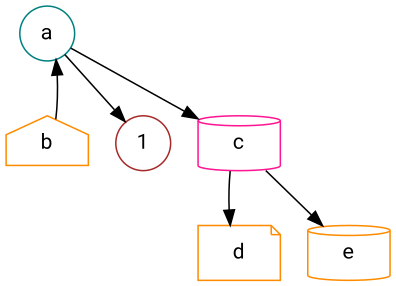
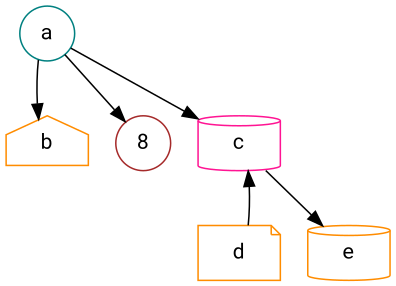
edge "b" -> "a": reversed
node "1": label "1" -> "8"
edge "c" -> "d": reversed
